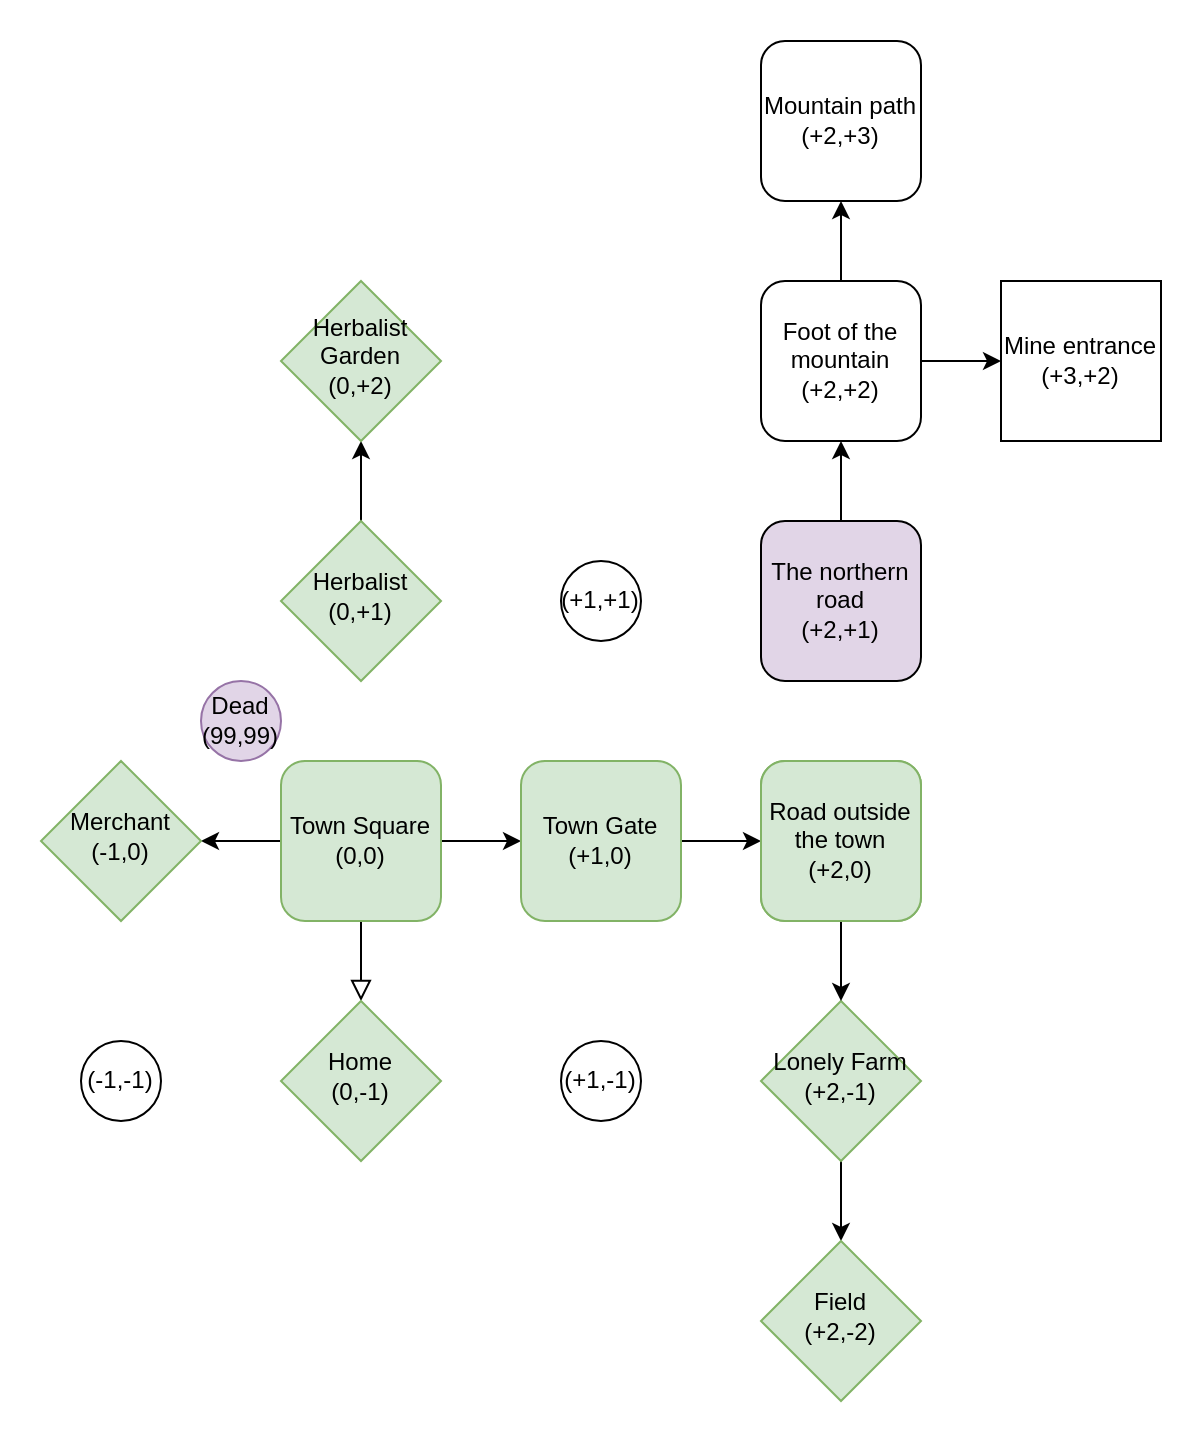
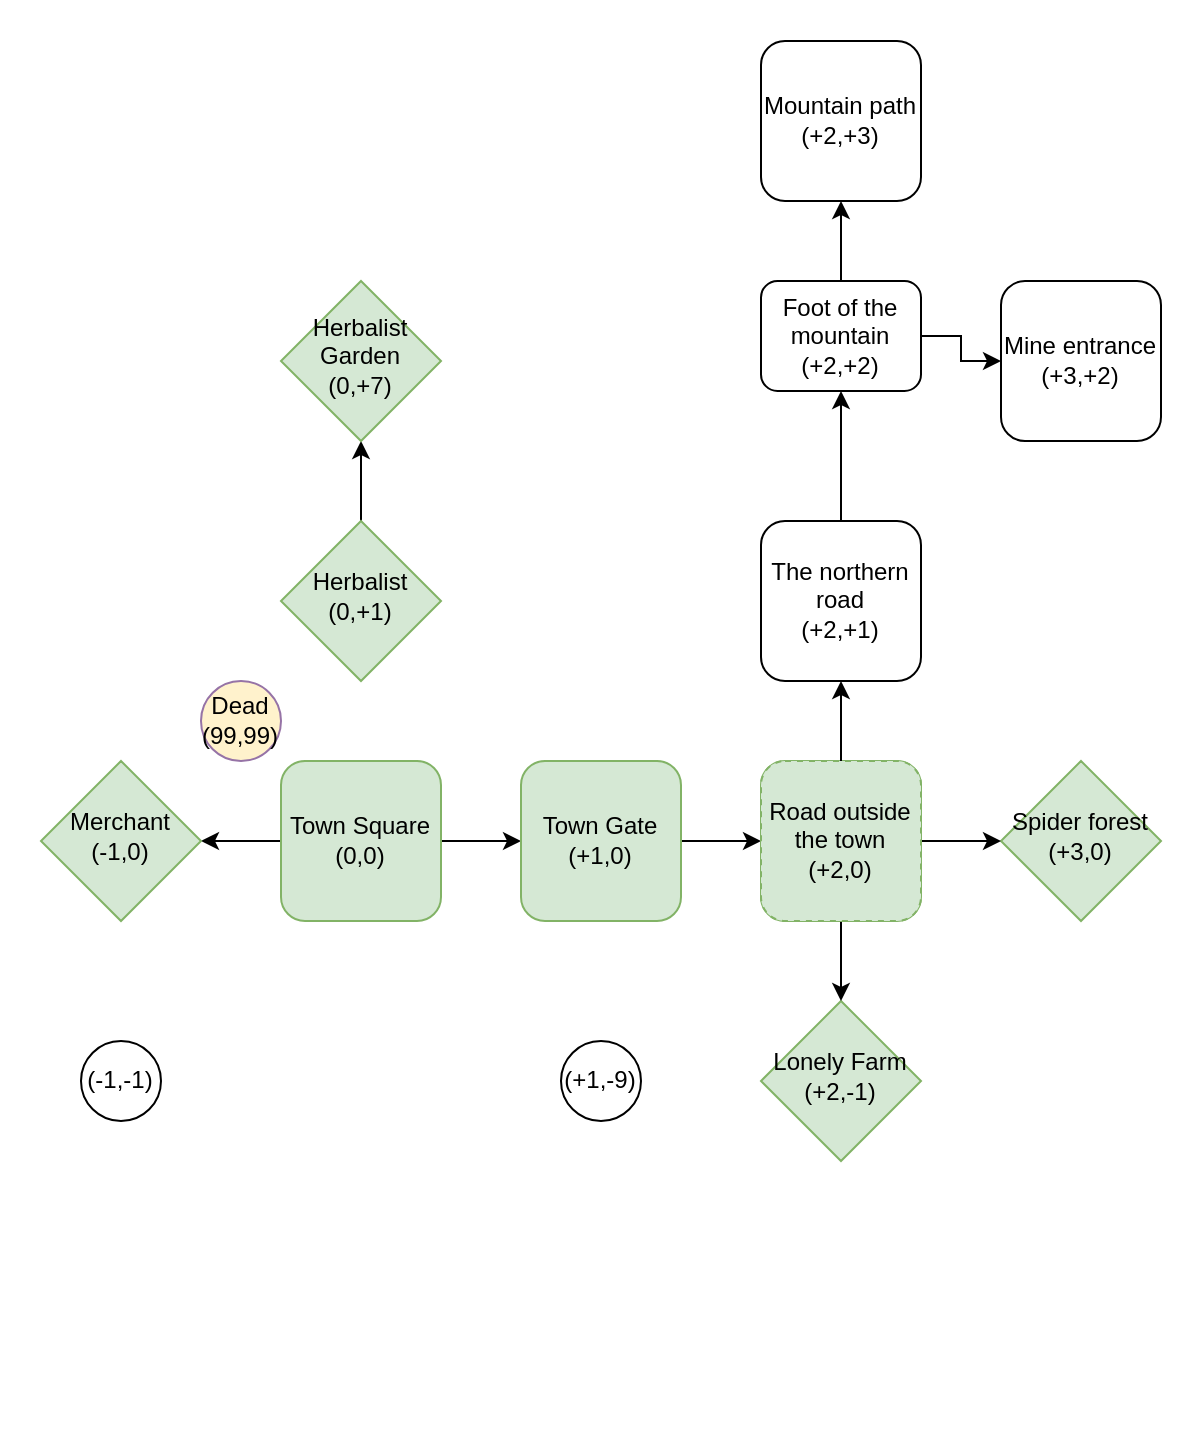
node "Herbalist Garden (0,+2)": label "Herbalist Garden (0,+2)" -> "Herbalist Garden (0,+7)"
node "Foot of the mountain (+2,+2)": size 160x160 -> 160x110
node "Mine entrance (+3,+2)": shape rectangle -> rounded rectangle
node "(+1,+1)": removed
node "The northern road (+2,+1)": fillcolor #e1d5e7 -> #ffffff
node "Dead (99,99)": fillcolor #e1d5e7 -> #fff2cc
edge "Road outside the town (+2,0)" -> "The northern road (+2,+1)": added
node "Road outside the town (+2,0)": style solid -> dashed
edge "Road outside the town (+2,0)" -> "Spider forest (+3,0)": added
node "Spider forest (+3,0)": added
edge "Town Square (0,0)" -> "Home (0,-1)": removed
node "Home (0,-1)": removed
node "(+1,-1)": label "(+1,-1)" -> "(+1,-9)"
edge "Lonely Farm (+2,-1)" -> "Field (+2,-2)": removed
node "Field (+2,-2)": removed
